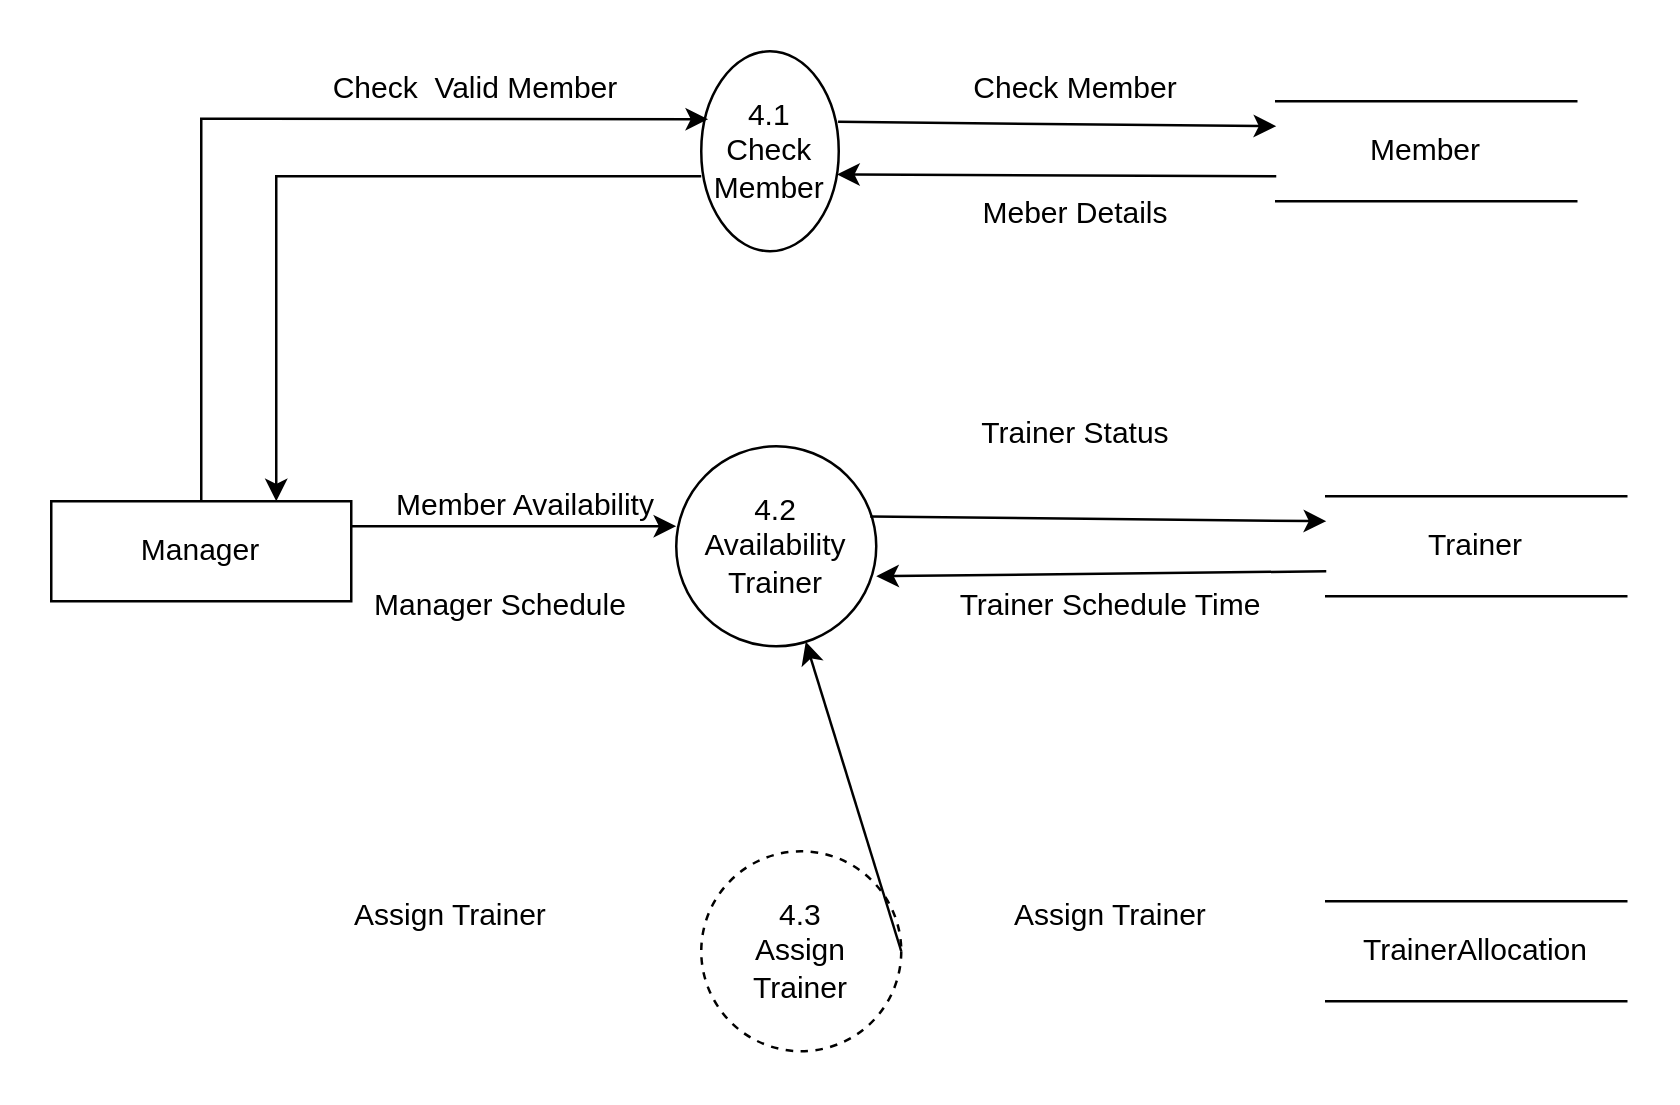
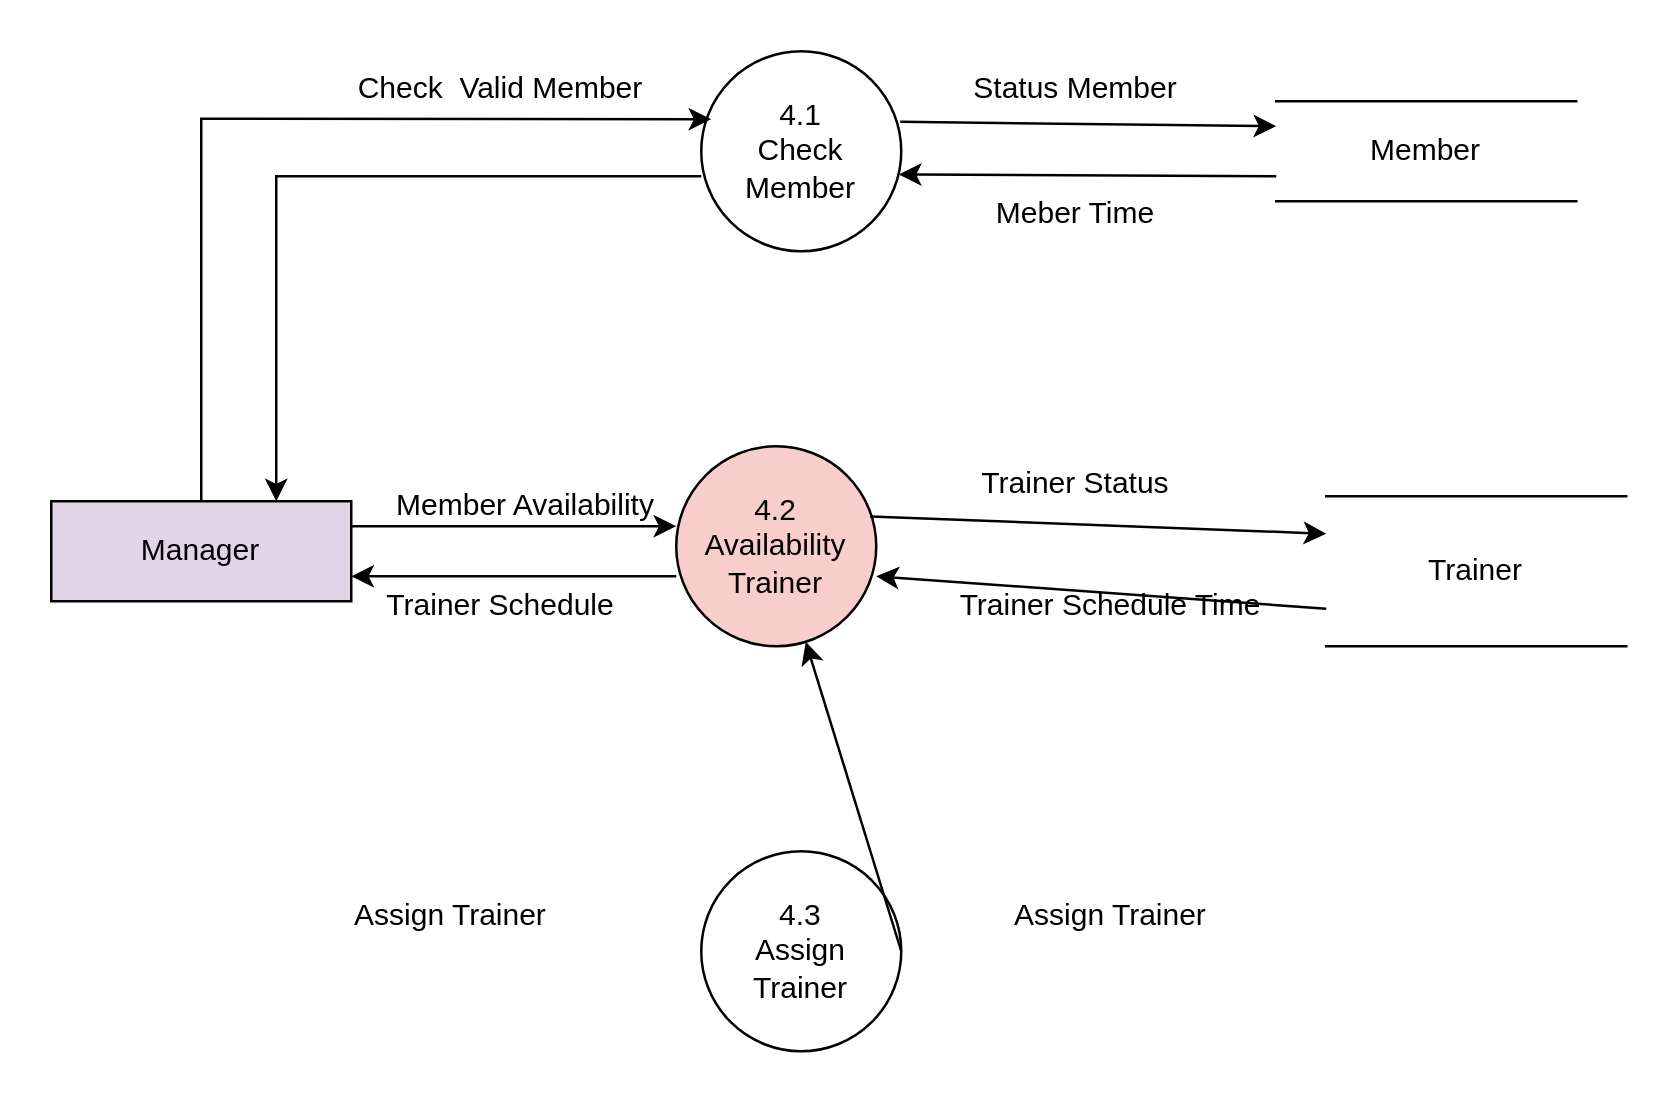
node "Check Valid Member": moved (476, 89) -> (501, 89)
node "Check Member": label "Check Member" -> "Status Member"
node "4.1 Check Member": size 138x200 -> 200x200
node "Meber Details": label "Meber Details" -> "Meber Time"
node "Trainer Status": moved (1076, 434) -> (1076, 484)
node "4.2 Availability Trainer": fillcolor #ffffff -> #f8cecc
node "Trainer": size 300x100 -> 300x150
node "Manager": fillcolor #ffffff -> #e1d5e7
edge "4.2 Availability Trainer" -> "Manager": added
node "Manager Schedule": label "Manager Schedule" -> "Trainer Schedule"
node "4.3 Assign Trainer": style dashed -> solid
node "TrainerAllocation": removed
